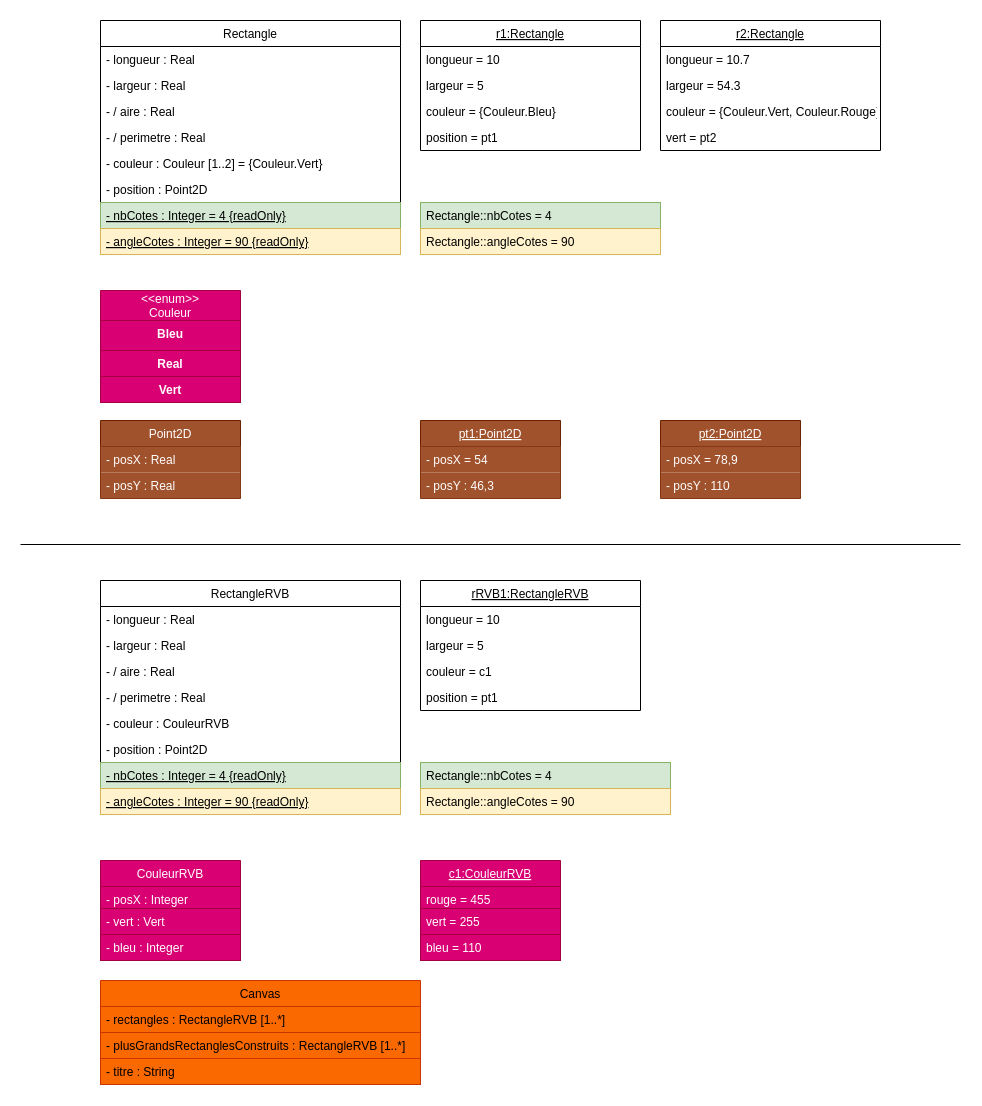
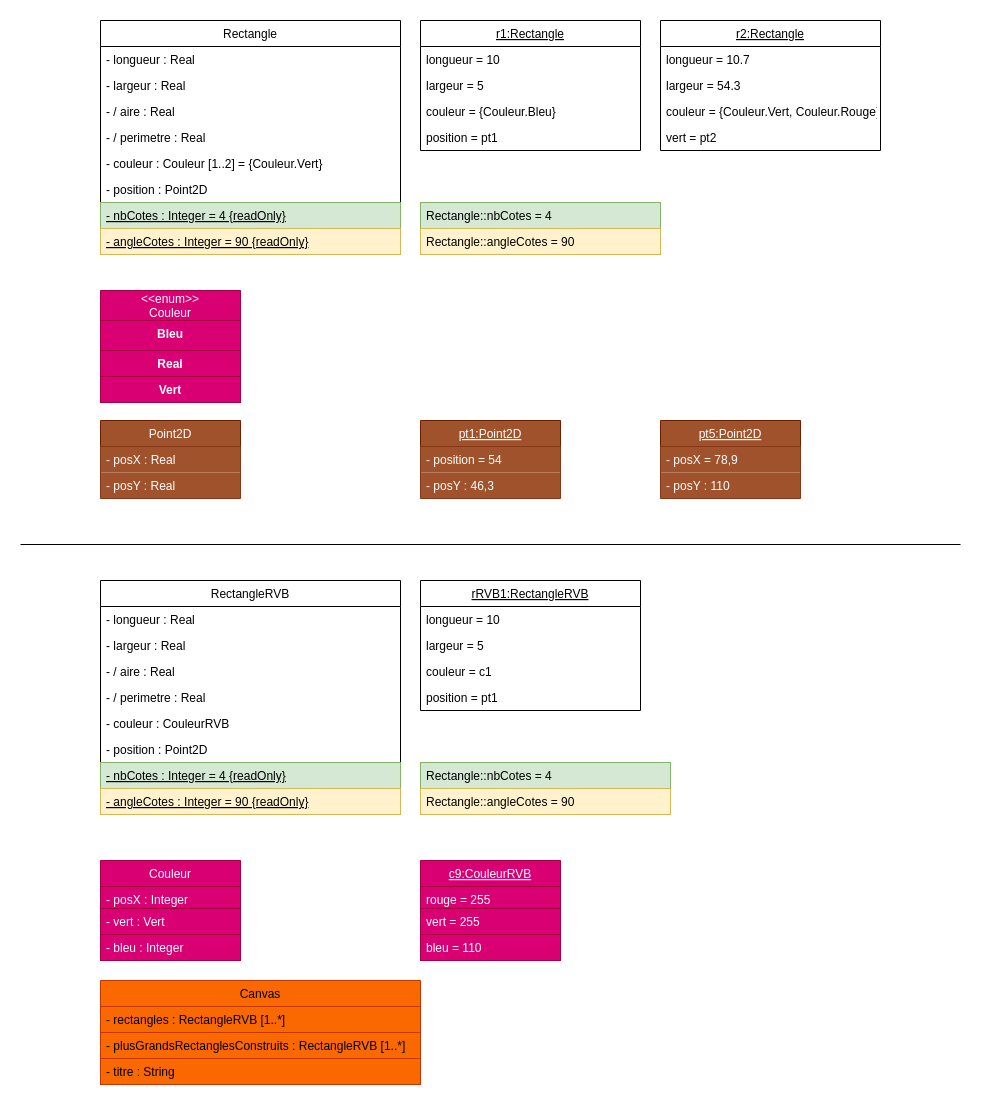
node "pt2:Point2D": label "pt2:Point2D" -> "pt5:Point2D"
node "- posX = 54": label "- posX = 54" -> "- position = 54"
node "CouleurRVB": label "CouleurRVB" -> "Couleur"
node "c1:CouleurRVB": label "c1:CouleurRVB" -> "c9:CouleurRVB"
node "rouge = 455": label "rouge = 455" -> "rouge = 255"
